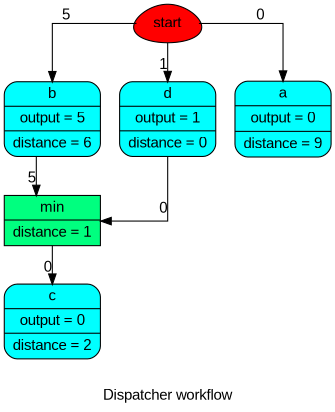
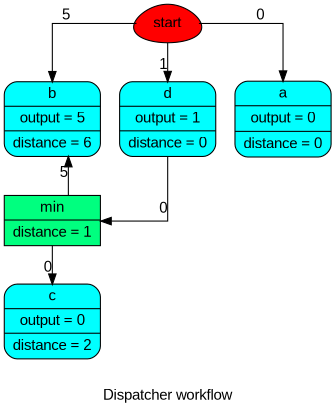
node "a": text "distance = 9" -> "distance = 0"
edge "b" -> "min": reversed
